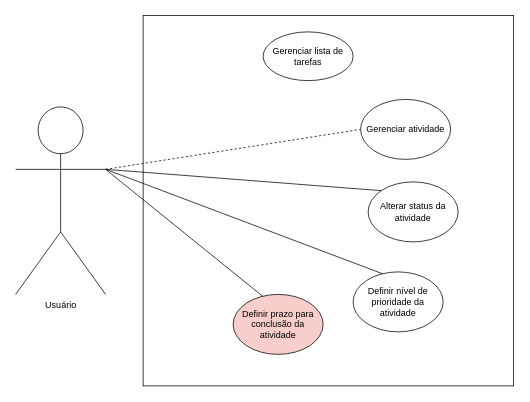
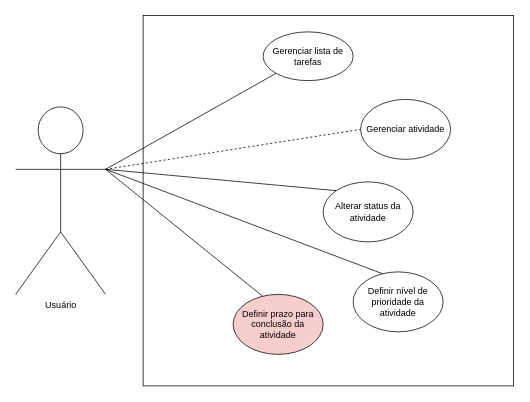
edge "Gerenciar lista de tarefas" -- "Usuário": added
node "Alterar status da atividade": moved (413, 212) -> (368, 212)
